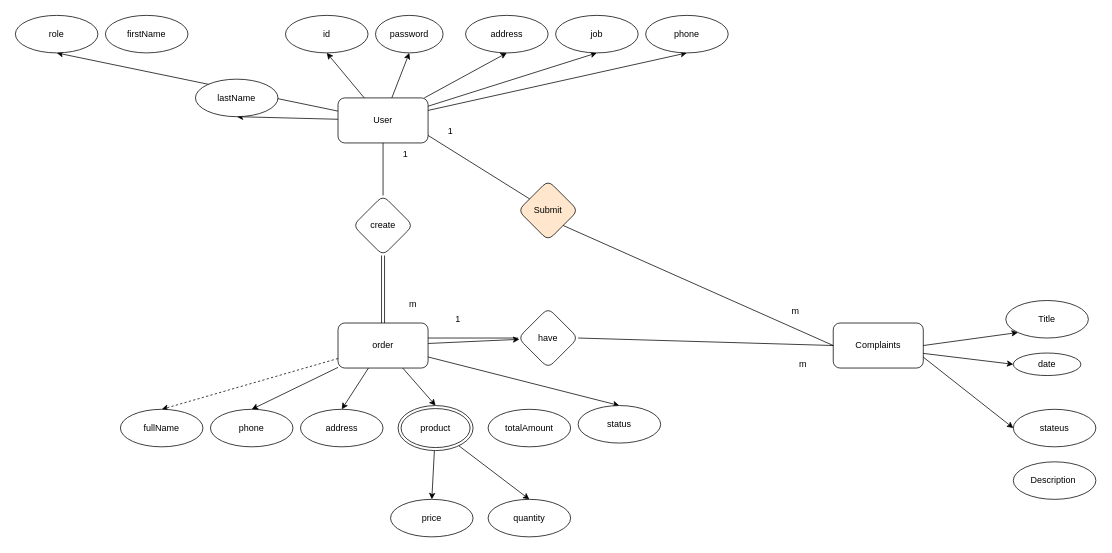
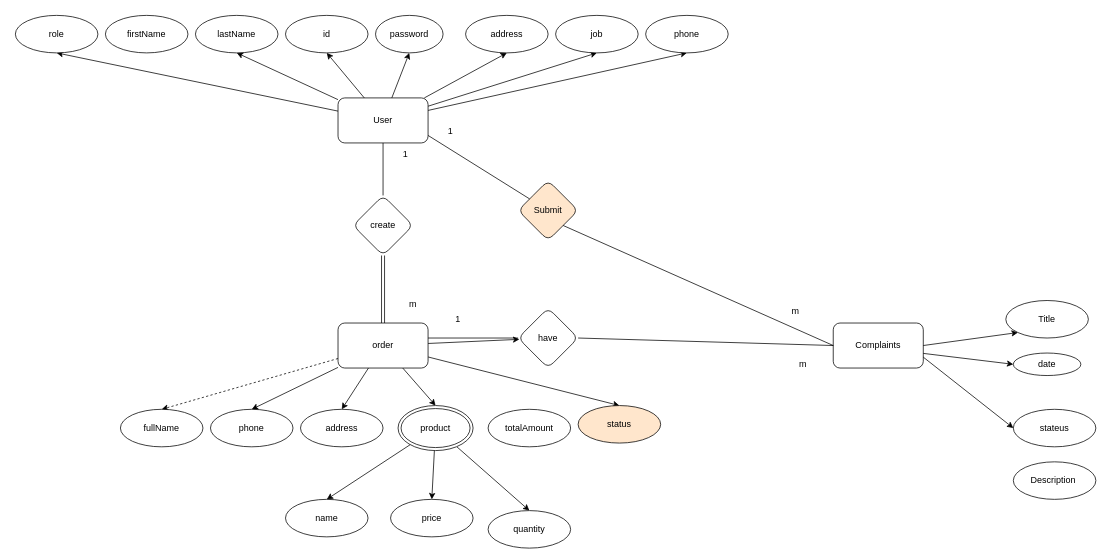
node "lastName": moved (237, 98) -> (237, 34)
node "status": fillcolor #ffffff -> #ffe6cc
edge "product" -> "name": added
node "name": added
node "quantity": moved (529, 518) -> (529, 529)
